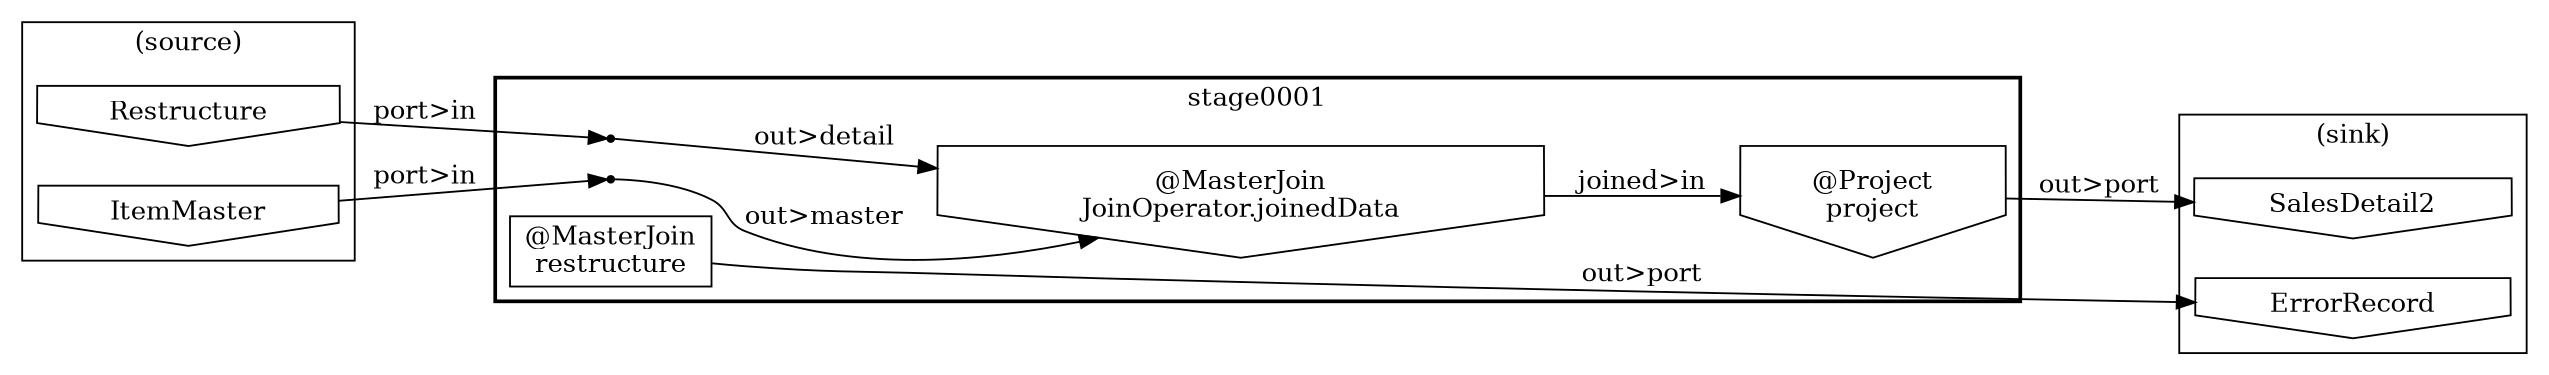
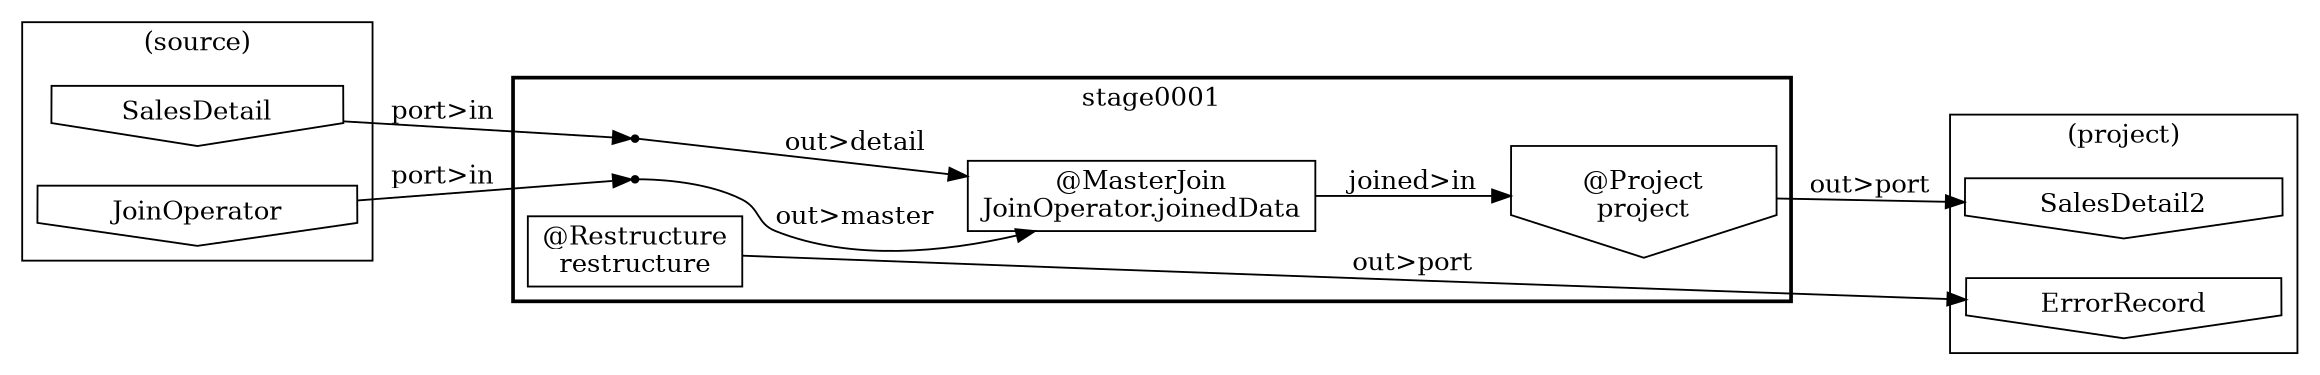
node "Restructure": label "Restructure" -> "SalesDetail"
cluster "(sink)": label "(sink)" -> "(project)"
node "@MasterJoin JoinOperator.joinedData": shape invhouse -> box
node "ItemMaster": label "ItemMaster" -> "JoinOperator"
node "@MasterJoin restructure": label "@MasterJoin restructure" -> "@Restructure restructure"
